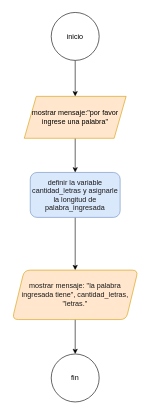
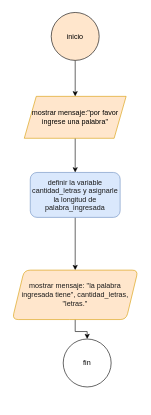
node "inicio": fillcolor #ffffff -> #ffe6cc
node "fin": moved (75, 378) -> (87, 363)
